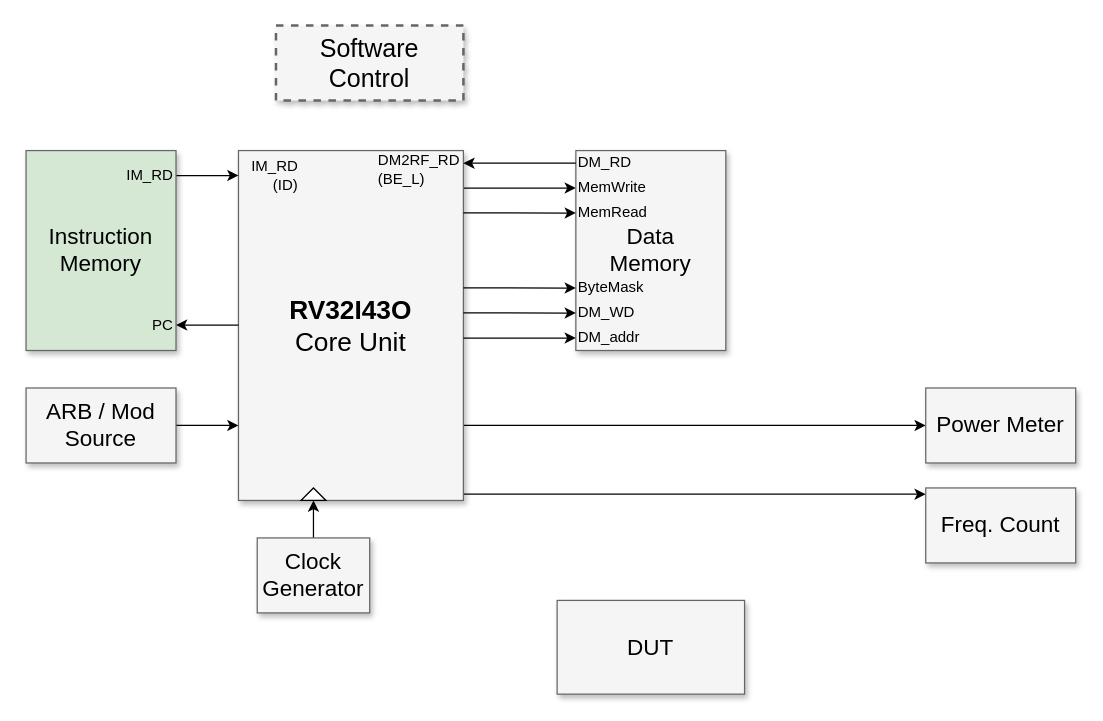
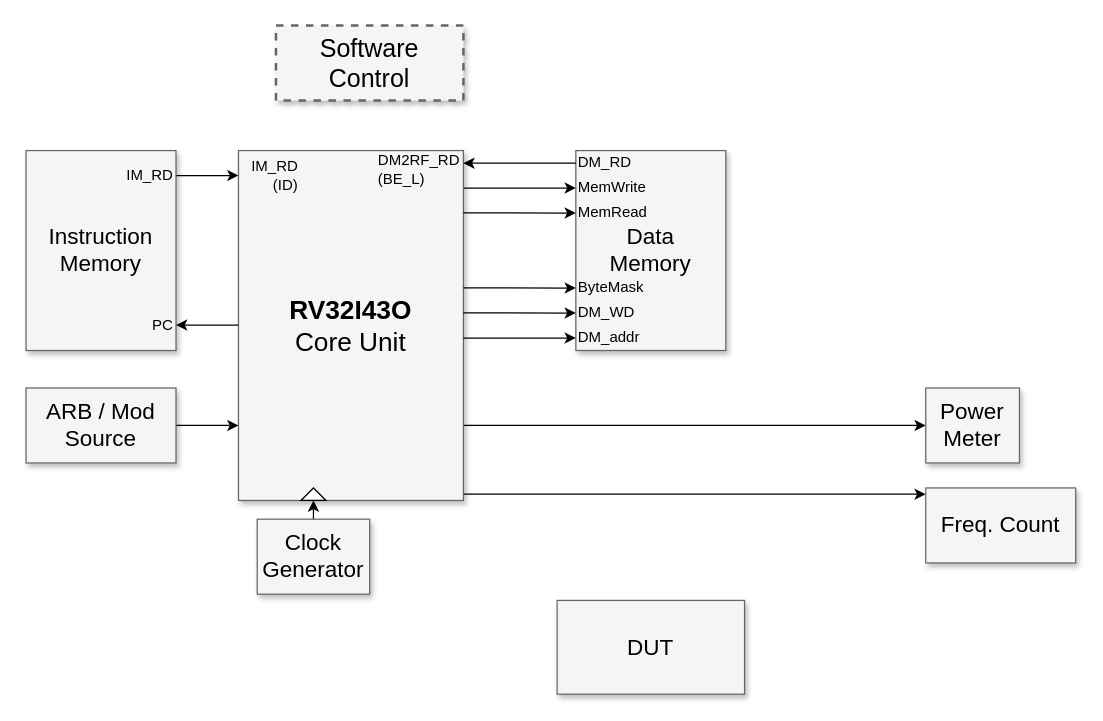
node "Instruction Memory": fillcolor #d5e8d4 -> #f5f5f5
node "Power Meter": size 150x75 -> 94x75
node "Clock Generator": moved (313, 576) -> (313, 557)
